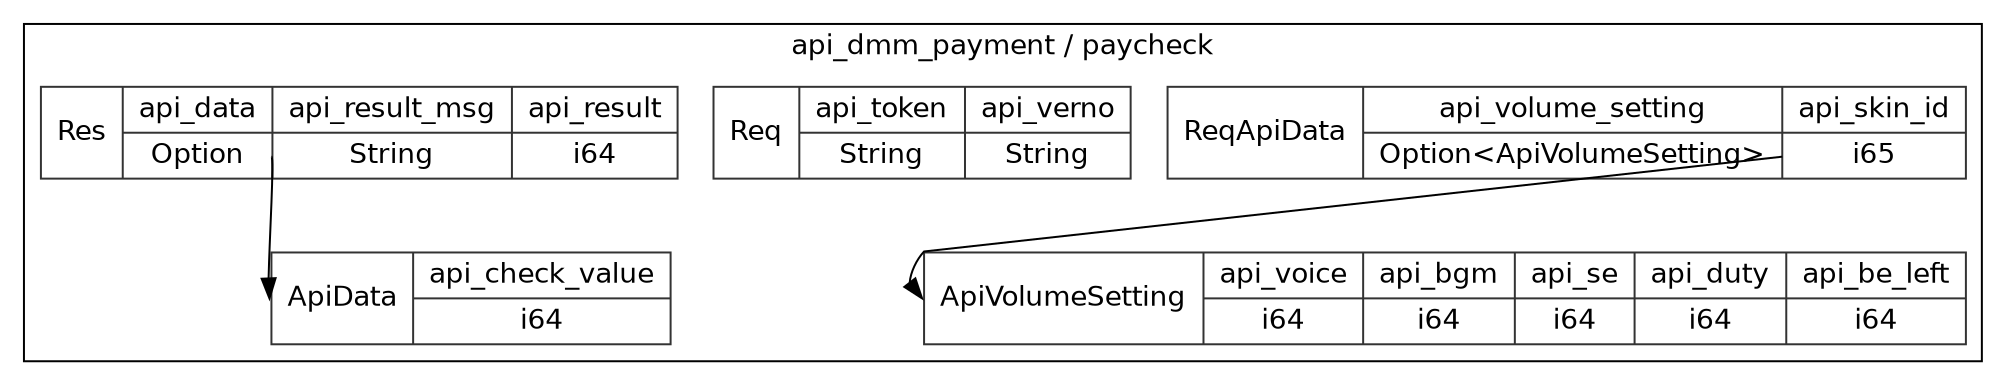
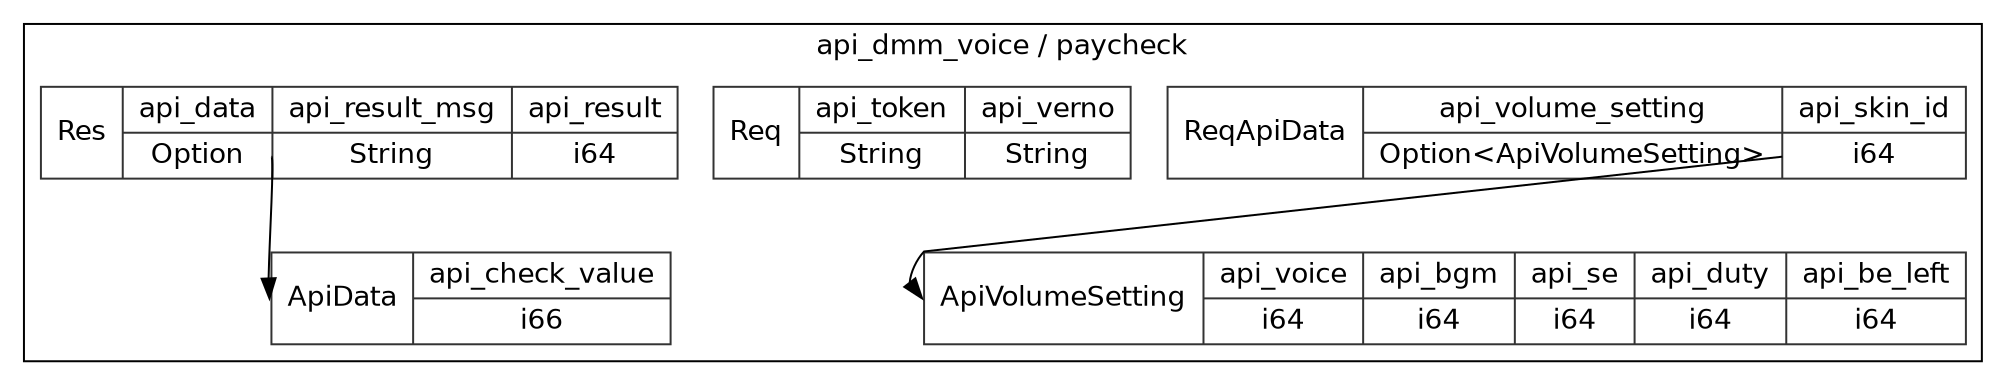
cluster "api_dmm_payment / paycheck": label "api_dmm_payment / paycheck" -> "api_dmm_voice / paycheck"
node "ReqApiData": text "i65" -> "i64"
node "ApiData": text "i64" -> "i66"
